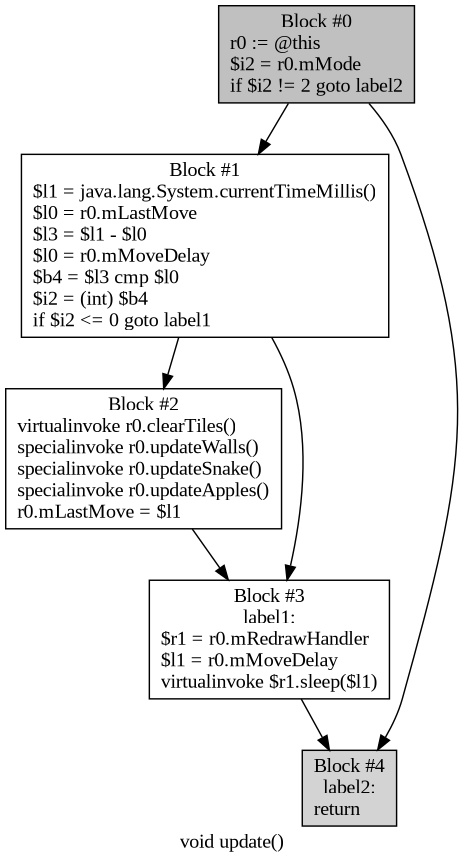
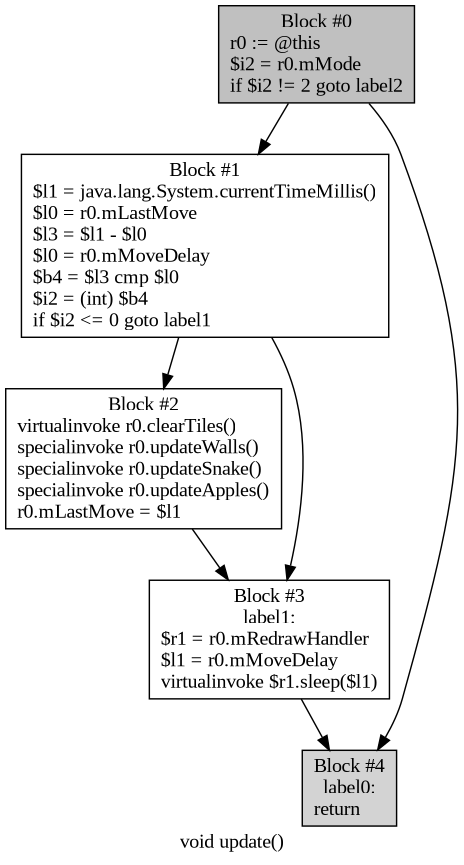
node "Block #4 label2: return": label "Block #4 label2: return" -> "Block #4 label0: return"
